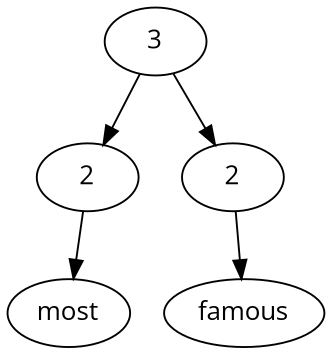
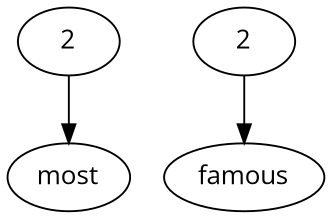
node "3": removed
